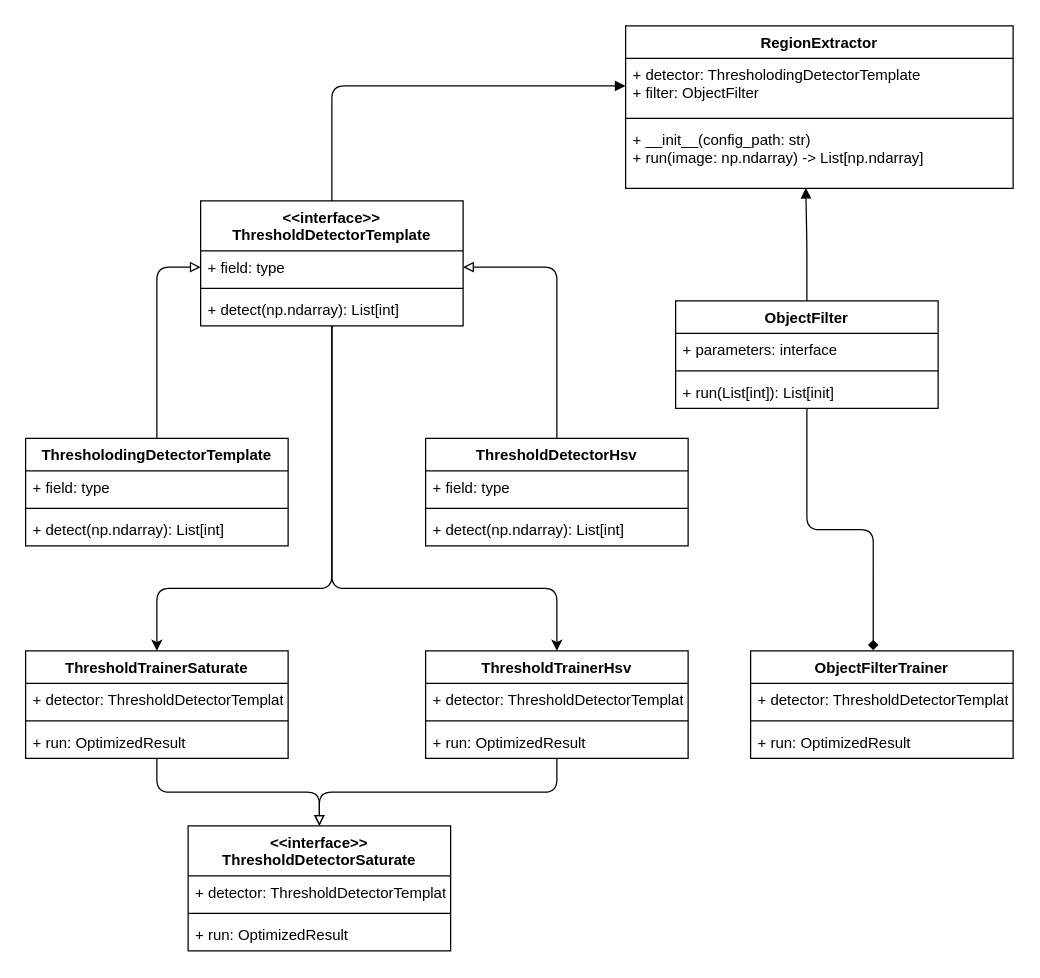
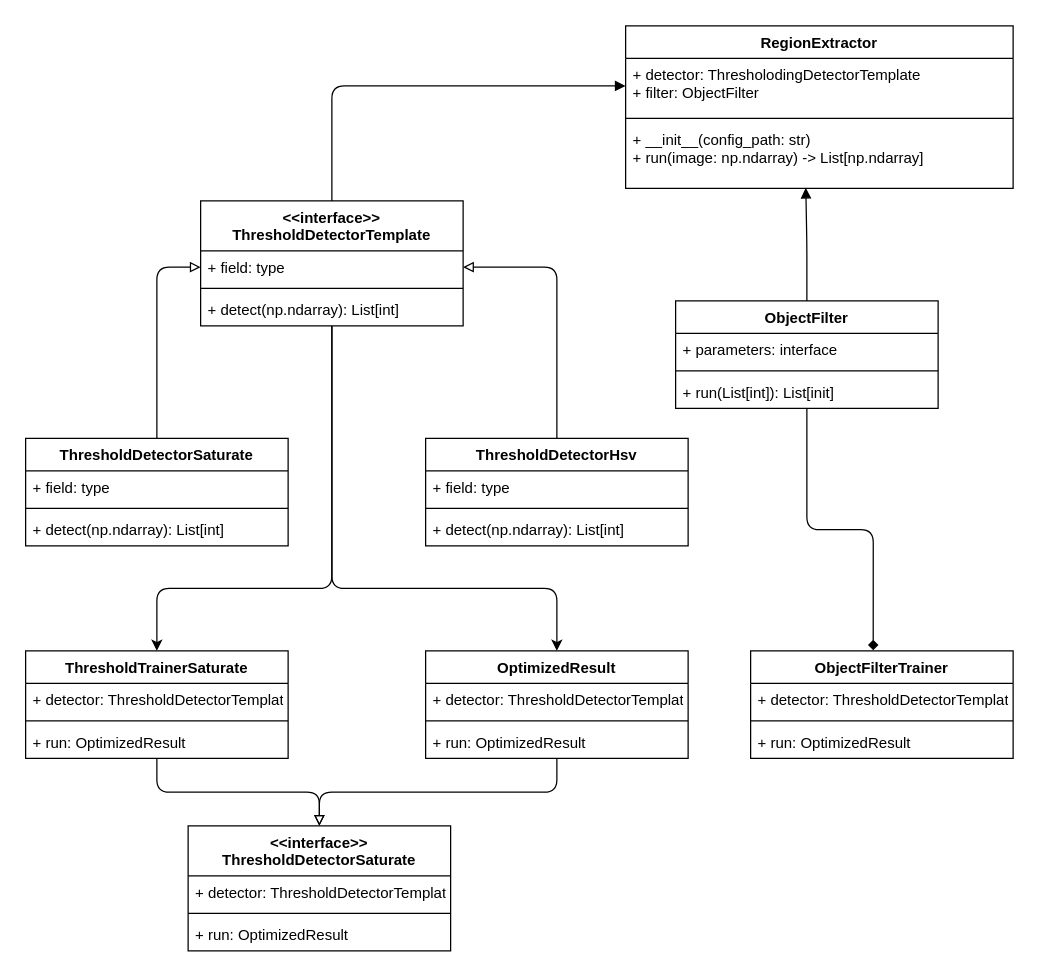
node "ThresholodingDetectorTemplate": label "ThresholodingDetectorTemplate" -> "ThresholdDetectorSaturate"
node "ThresholdTrainerHsv": label "ThresholdTrainerHsv" -> "OptimizedResult"
